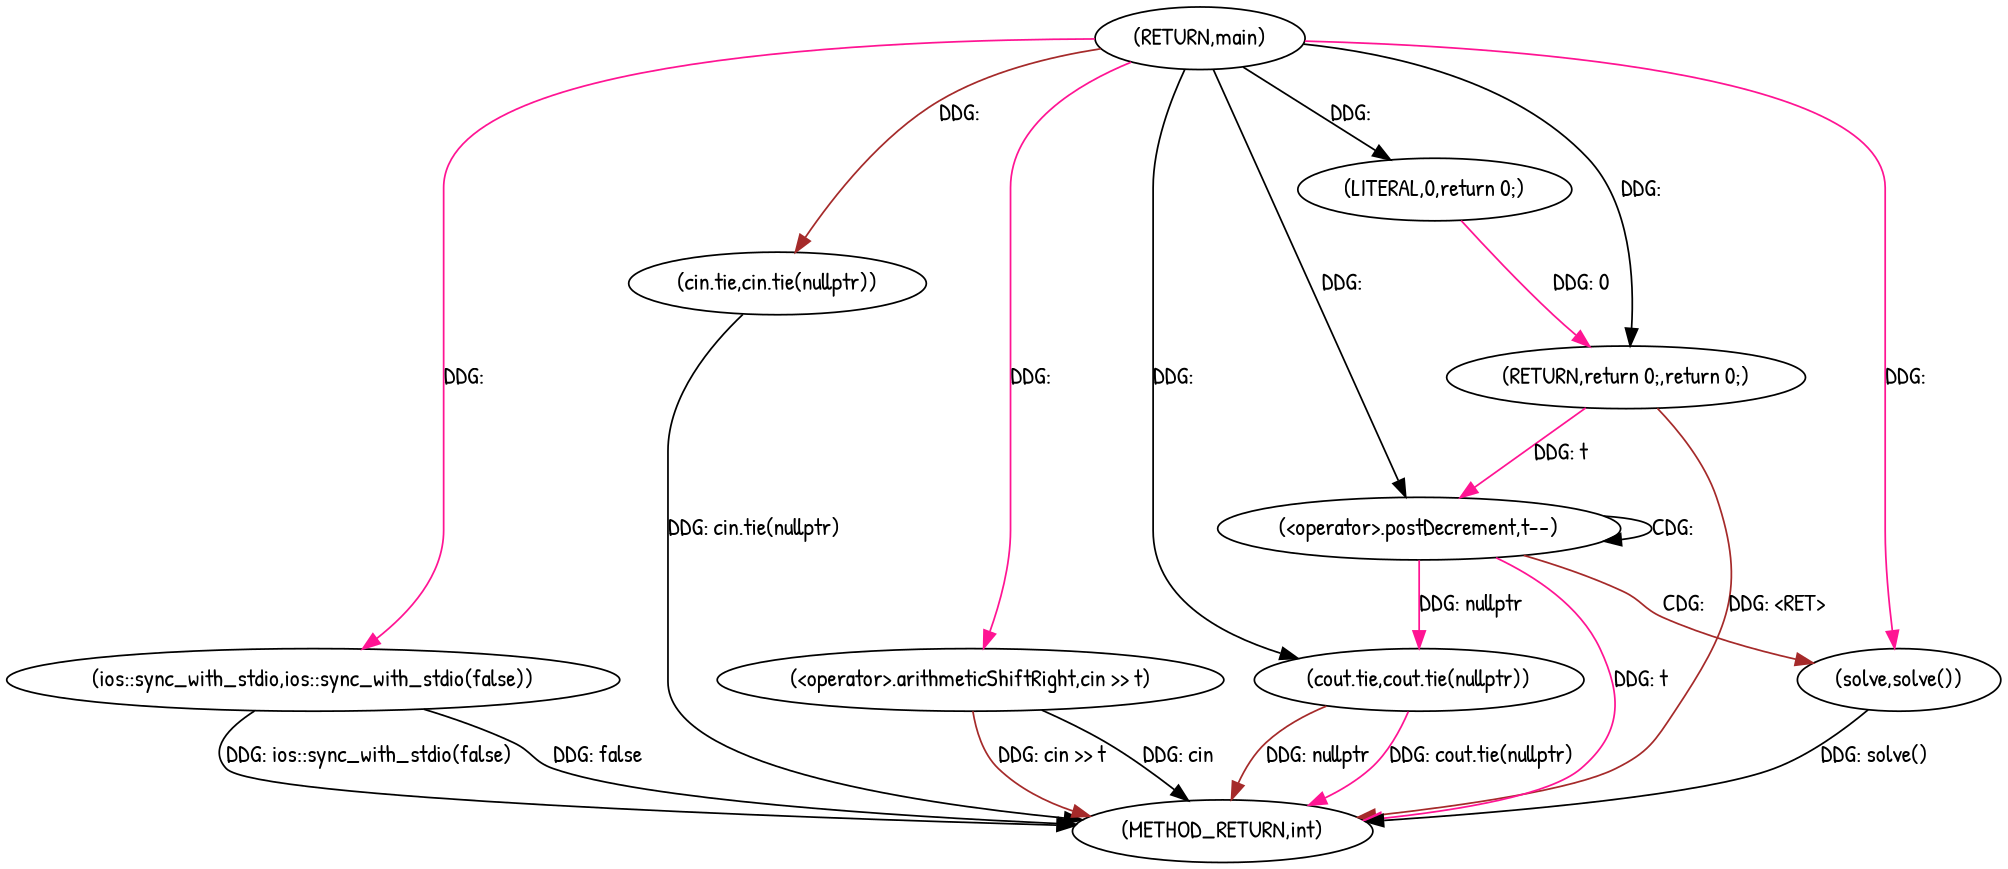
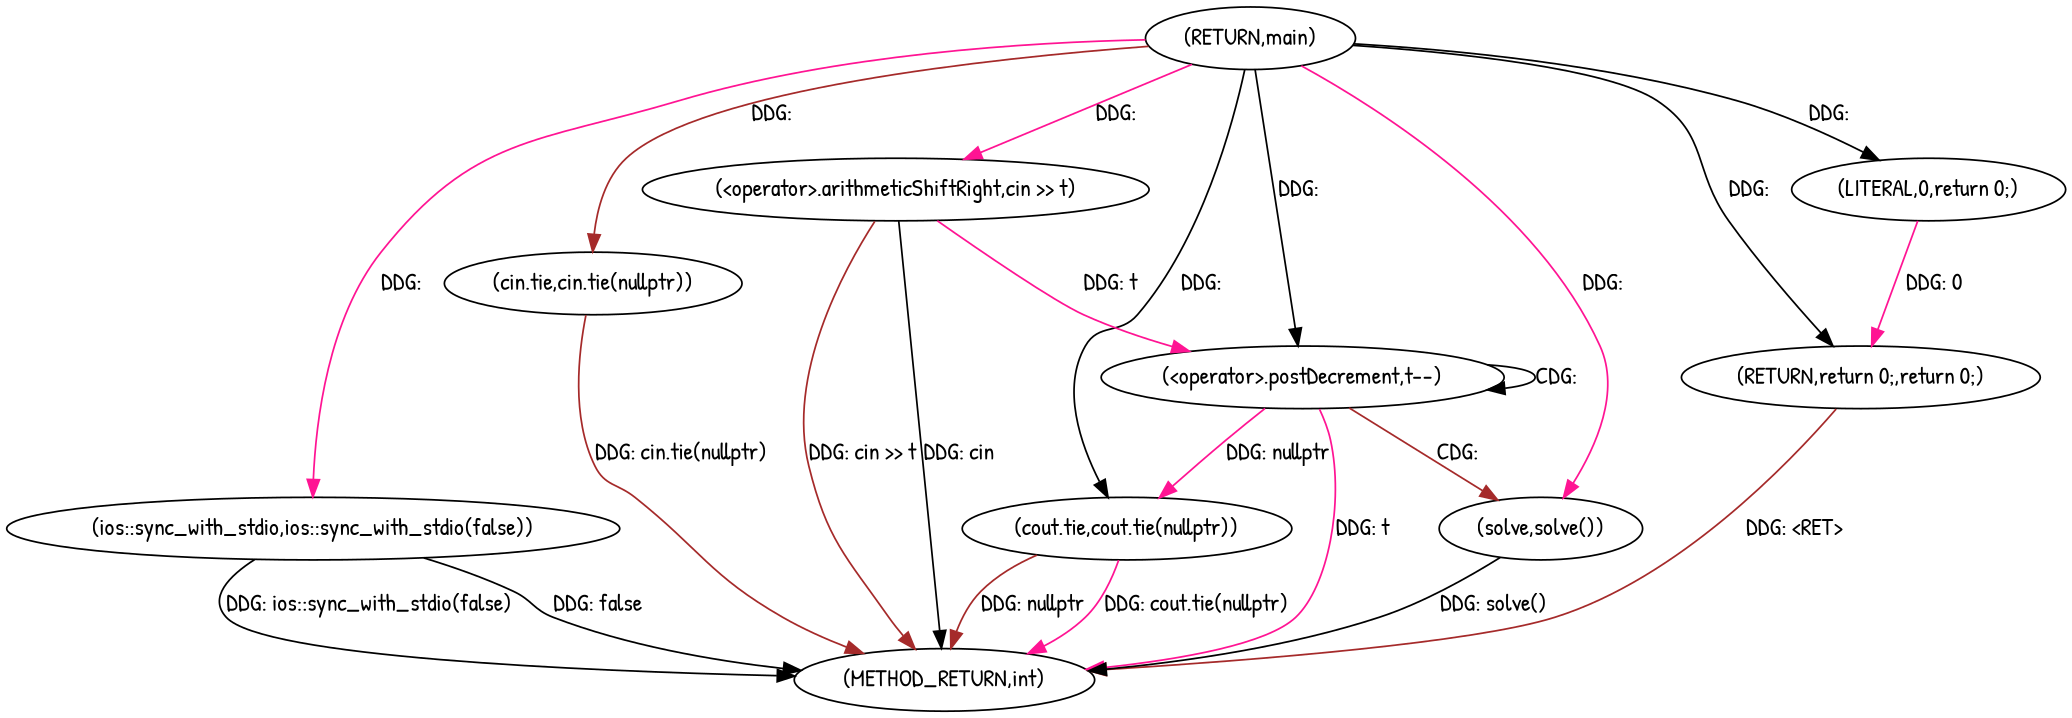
edge "(RETURN,return 0;,return 0;)" -> "(<operator>.postDecrement,t--)": now "(<operator>.arithmeticShiftRight,cin >> t)" -> "(<operator>.postDecrement,t--)"
edge "(cin.tie,cin.tie(nullptr))" -> "(METHOD_RETURN,int)": color black -> brown
